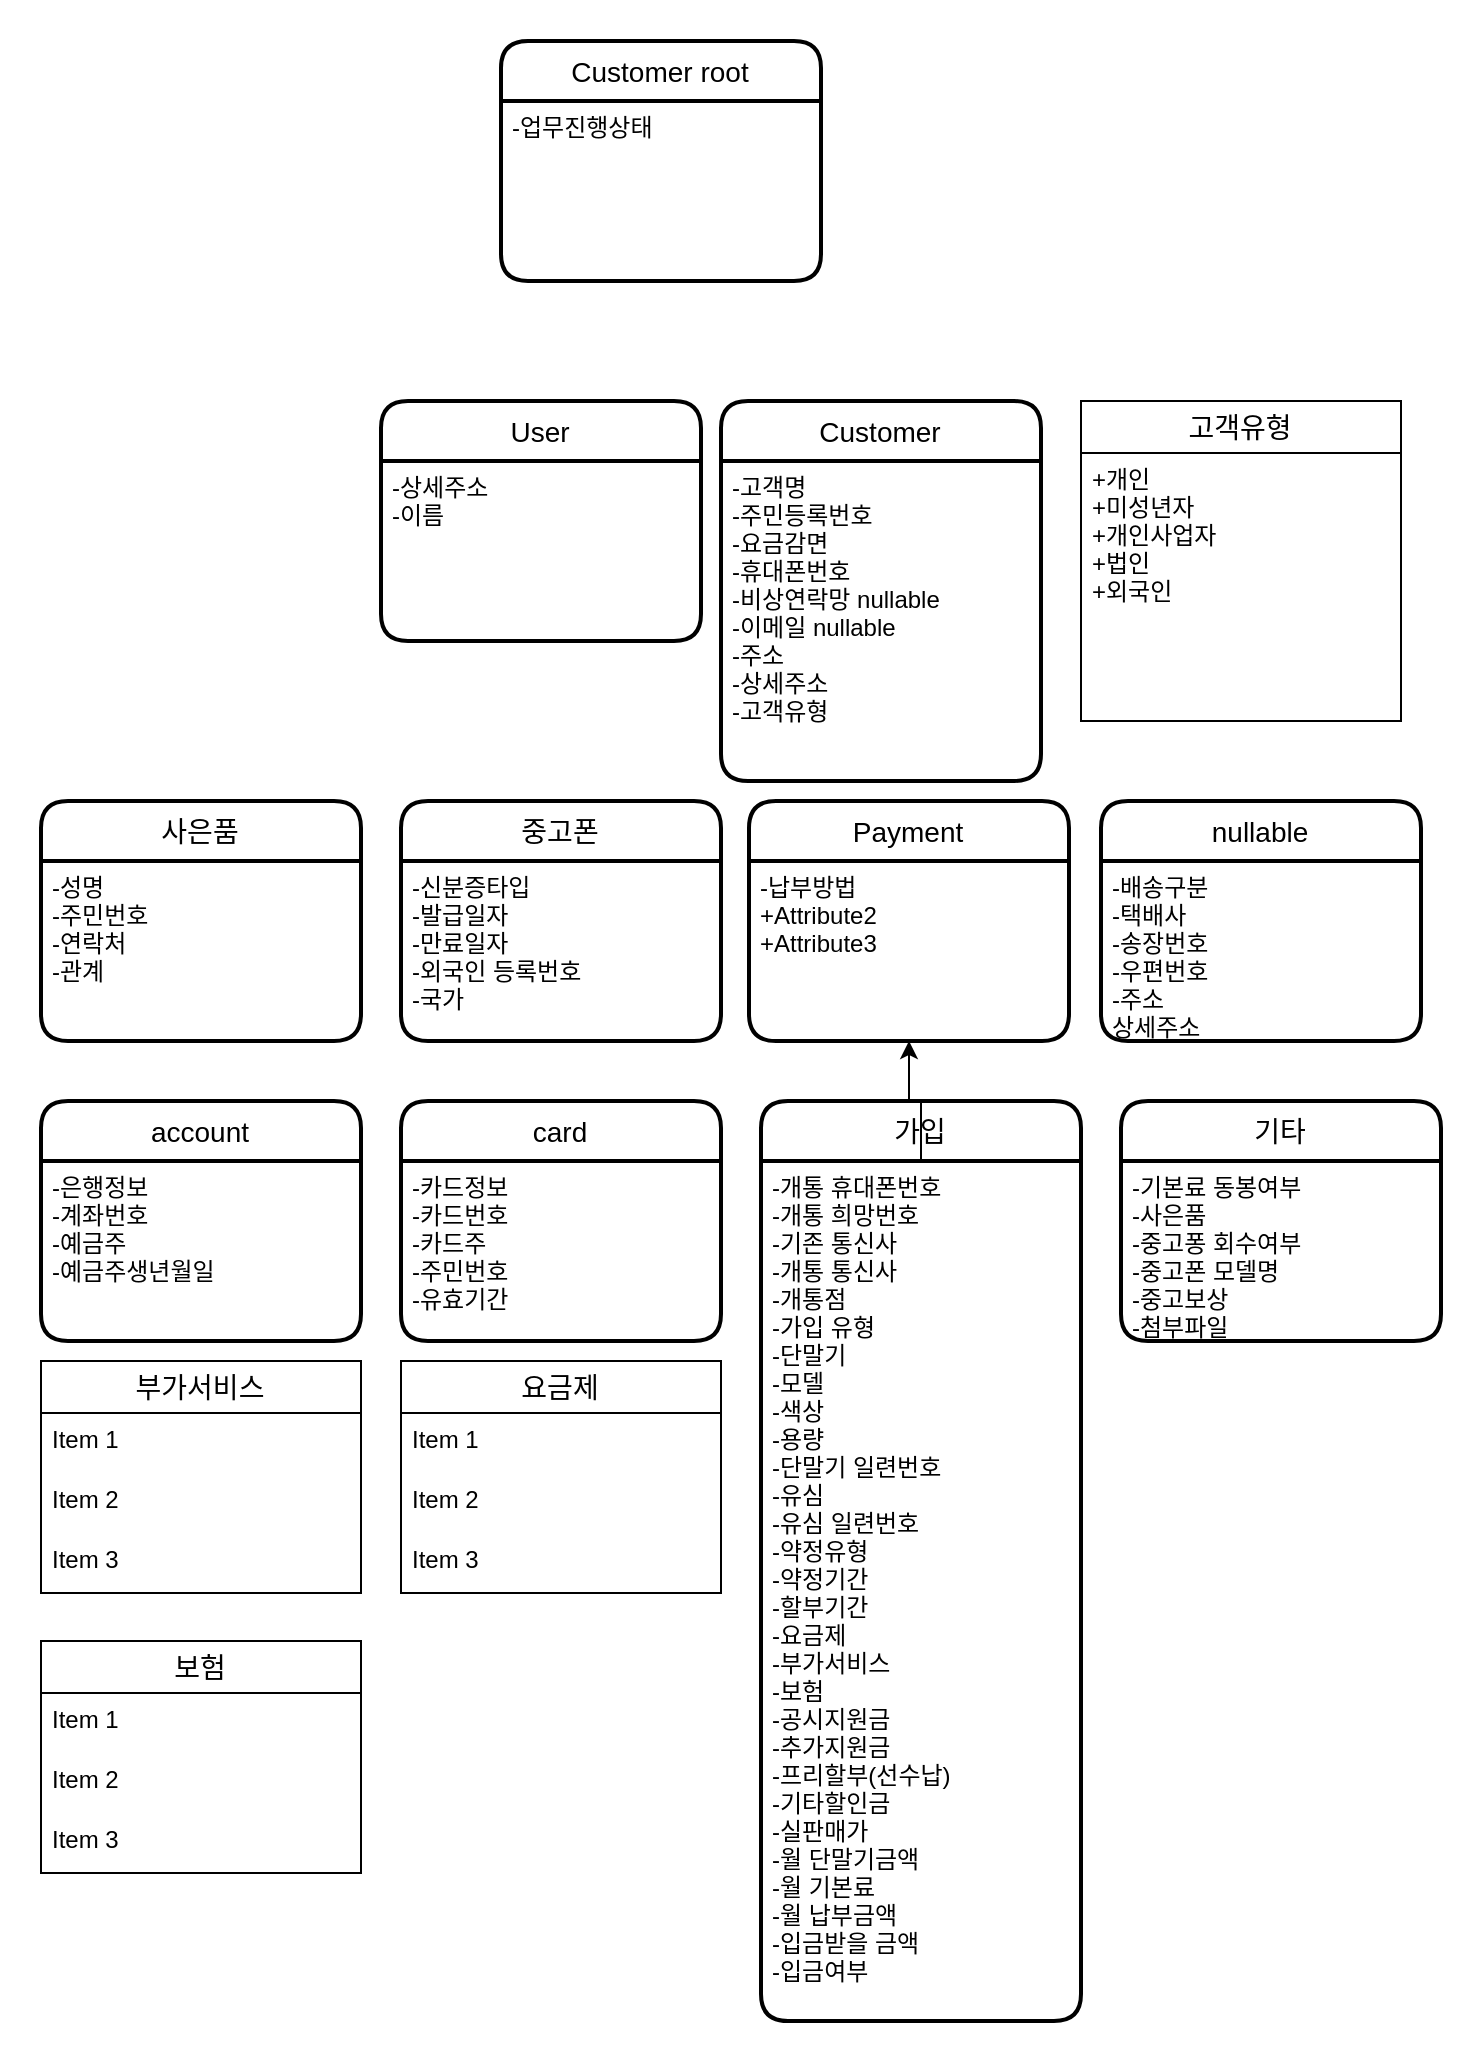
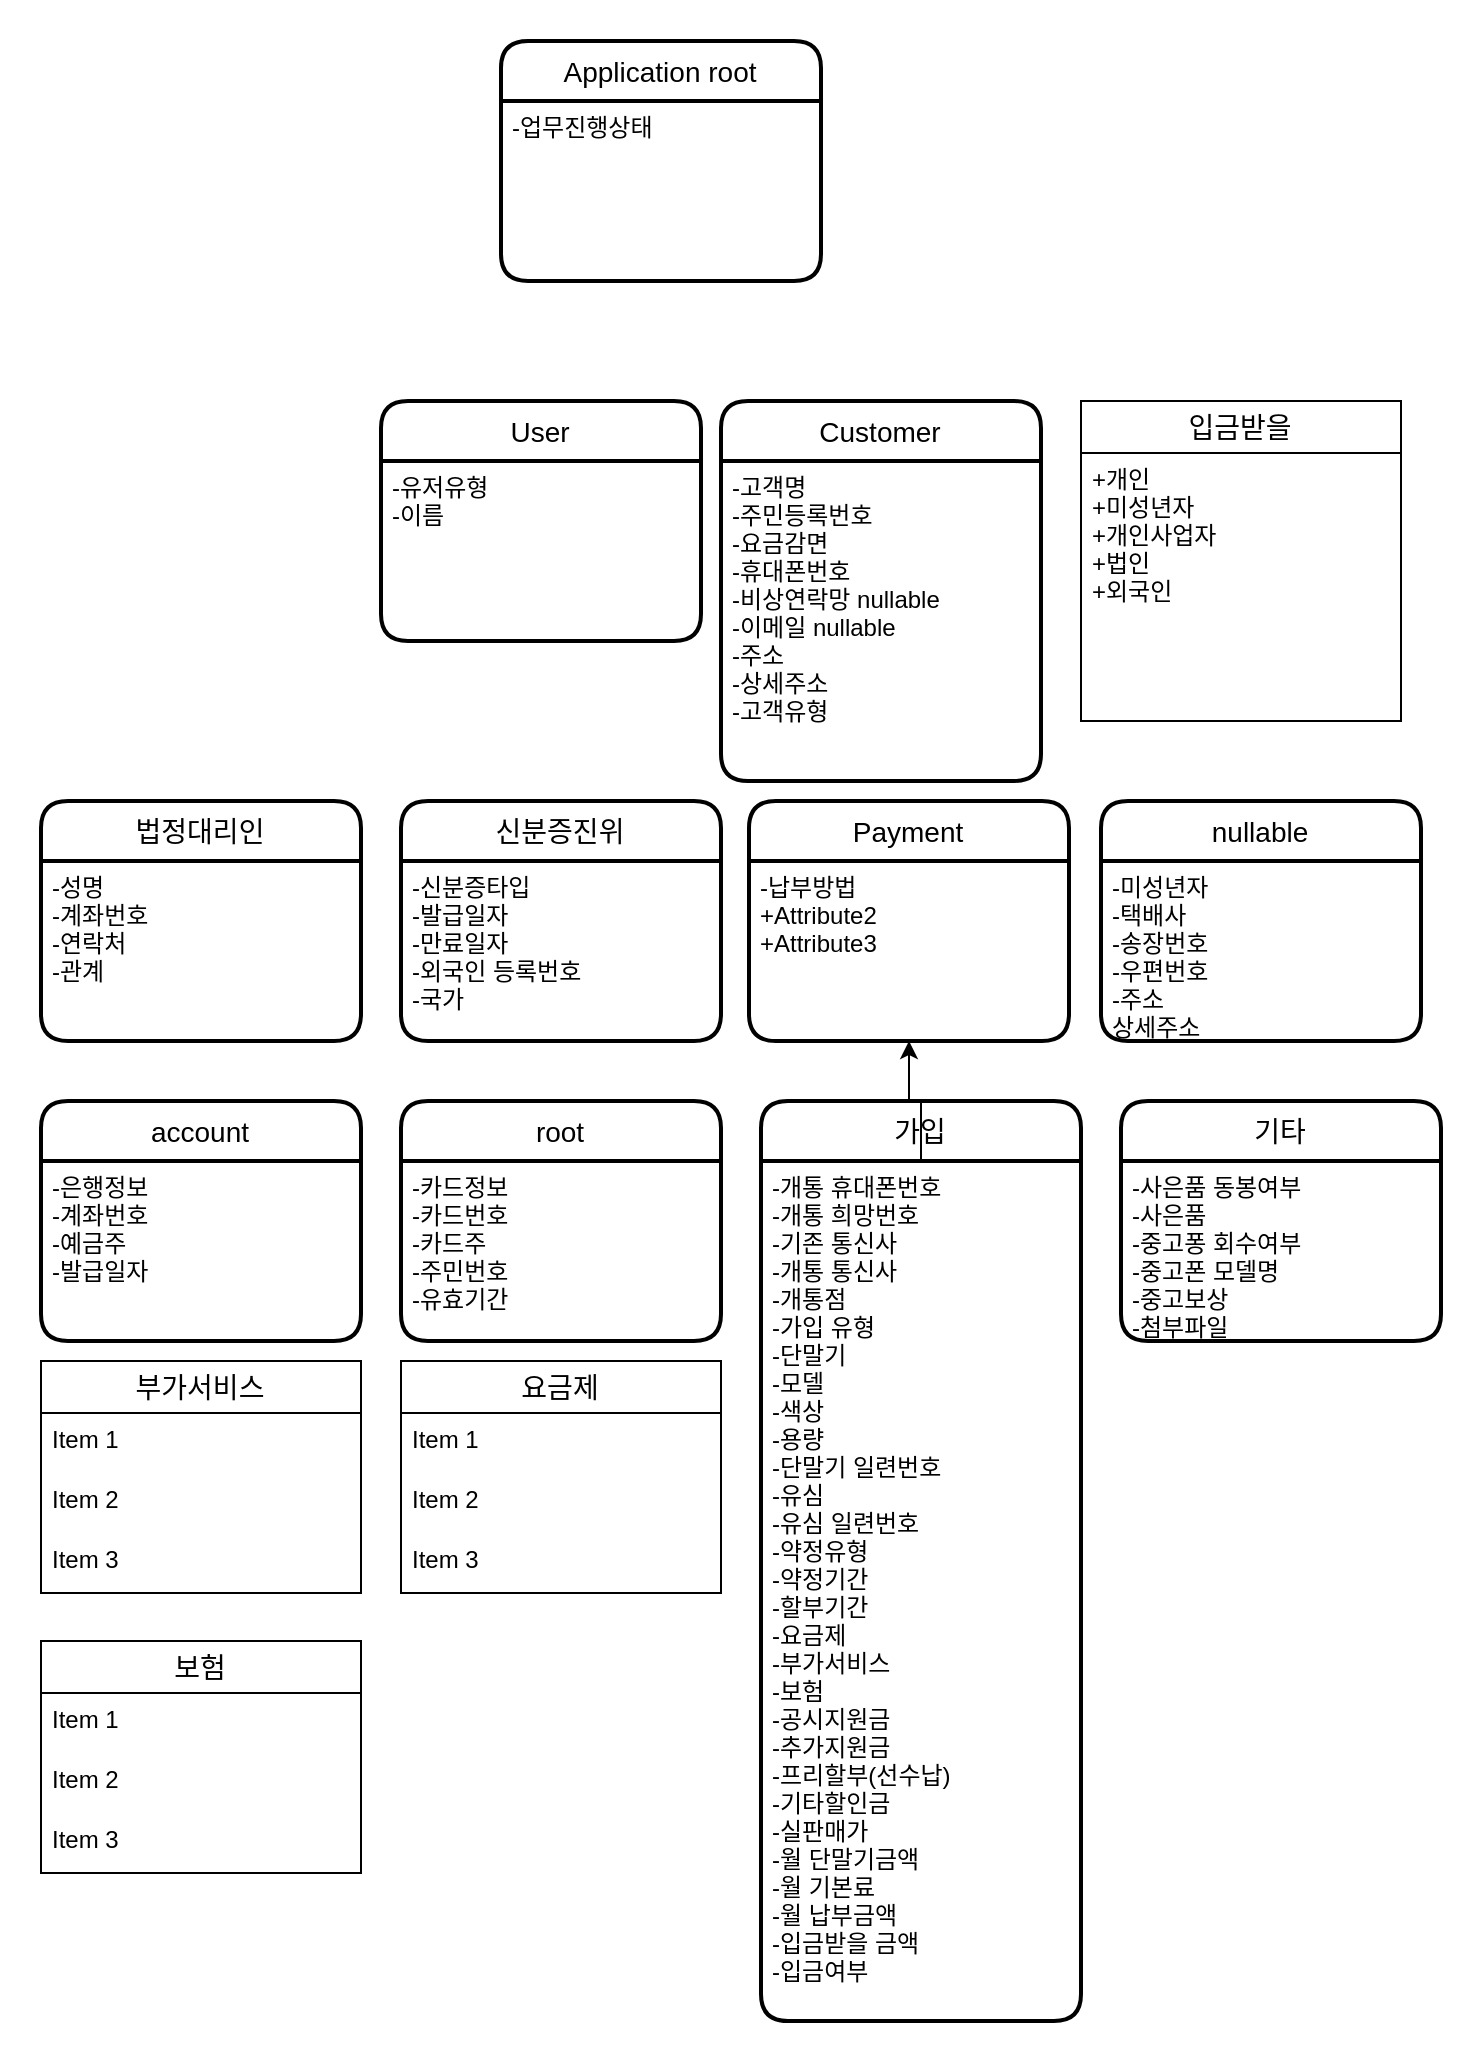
node "Customer root": label "Customer root" -> "Application root"
node "고객유형": label "고객유형" -> "입금받을"
node "-상세주소 -이름": label "-상세주소 -이름" -> "-유저유형 -이름"
node "사은품": label "사은품" -> "법정대리인"
node "중고폰": label "중고폰" -> "신분증진위"
node "-성명 -주민번호 -연락처 -관계": label "-성명 -주민번호 -연락처 -관계" -> "-성명 -계좌번호 -연락처 -관계"
node "-배송구분 -택배사 -송장번호 -우편번호 -주소 상세주소": label "-배송구분 -택배사 -송장번호 -우편번호 -주소 상세주소" -> "-미성년자 -택배사 -송장번호 -우편번호 -주소 상세주소"
node "card": label "card" -> "root"
node "-은행정보 -계좌번호 -예금주 -예금주생년월일": label "-은행정보 -계좌번호 -예금주 -예금주생년월일" -> "-은행정보 -계좌번호 -예금주 -발급일자"
node "-기본료 동봉여부 -사은품 -중고퐁 회수여부 -중고폰 모델명 -중고보상 -첨부파일": label "-기본료 동봉여부 -사은품 -중고퐁 회수여부 -중고폰 모델명 -중고보상 -첨부파일" -> "-사은품 동봉여부 -사은품 -중고퐁 회수여부 -중고폰 모델명 -중고보상 -첨부파일"
